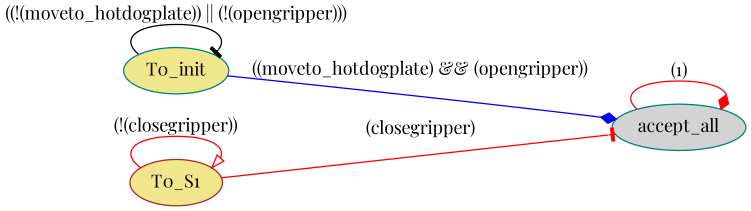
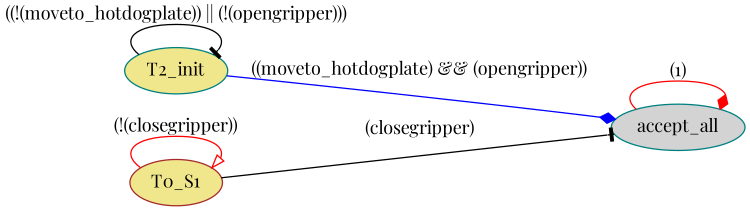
node "T0_init": label "T0_init" -> "T2_init"
edge "T0_S1" -> "accept_all": color red -> black
